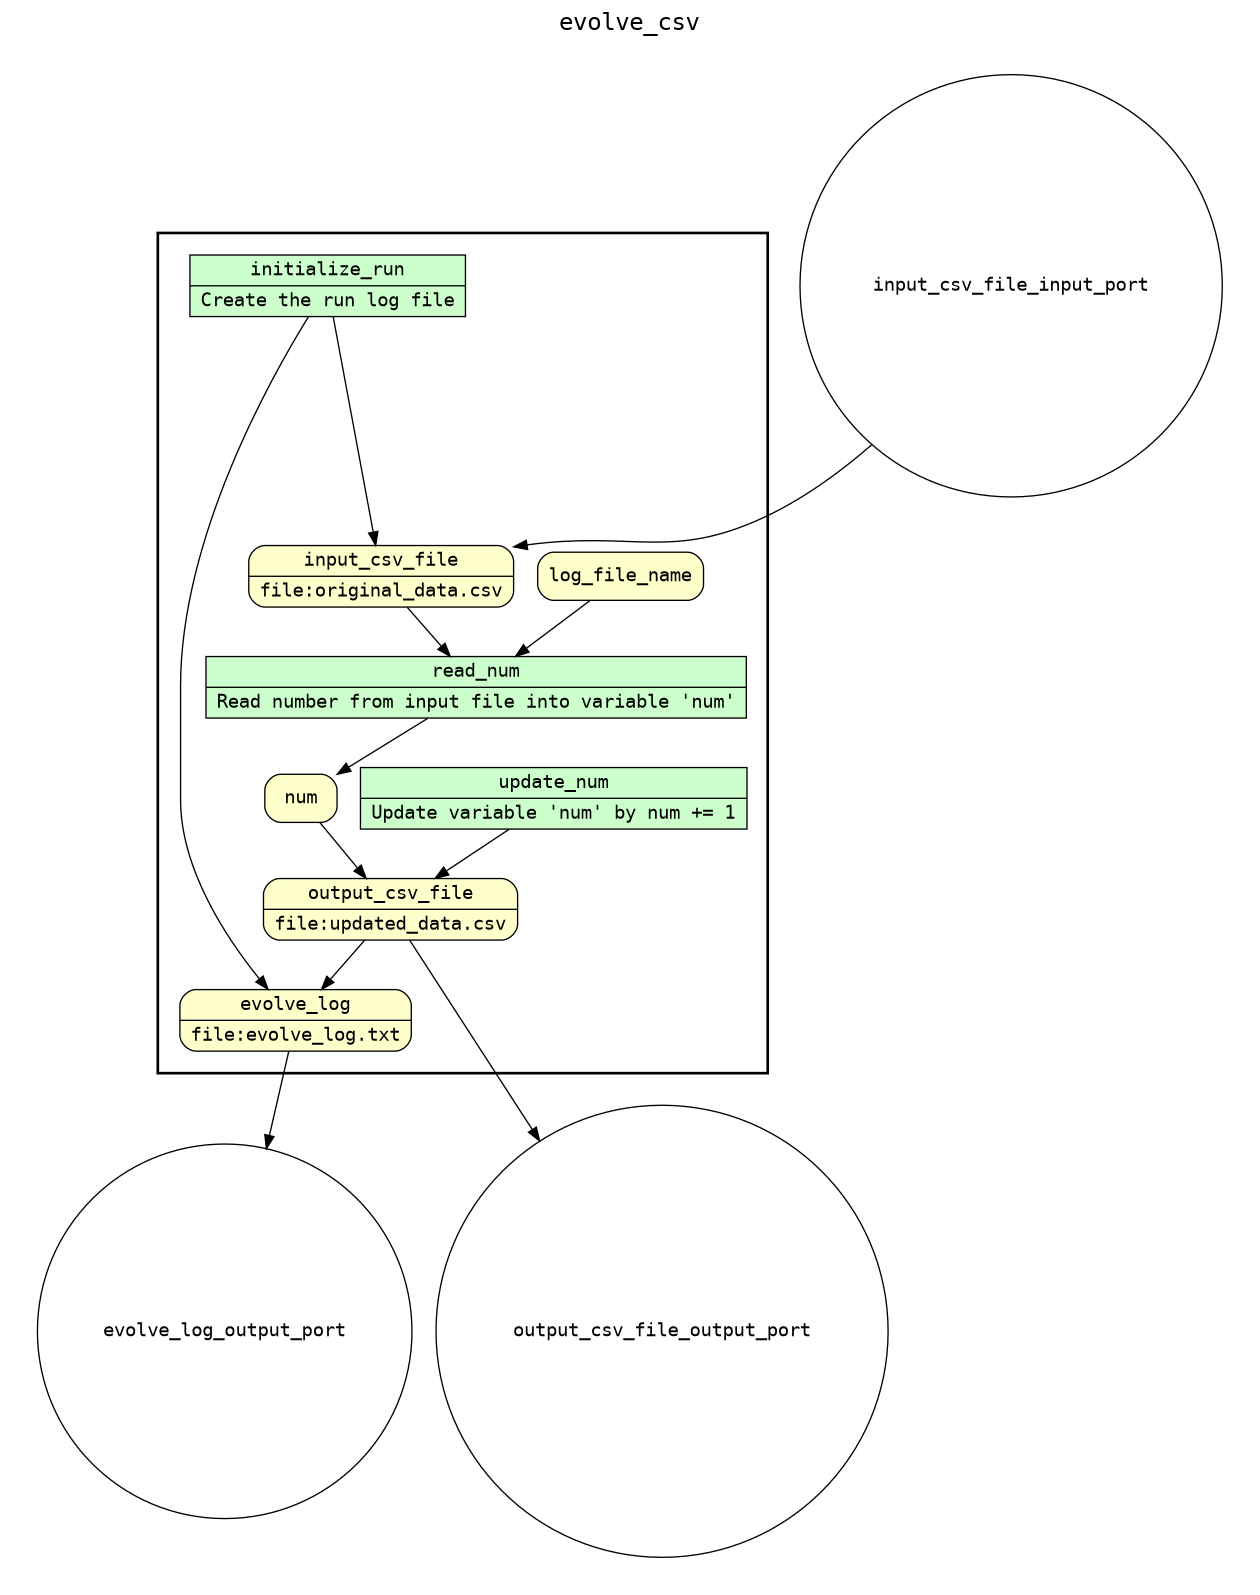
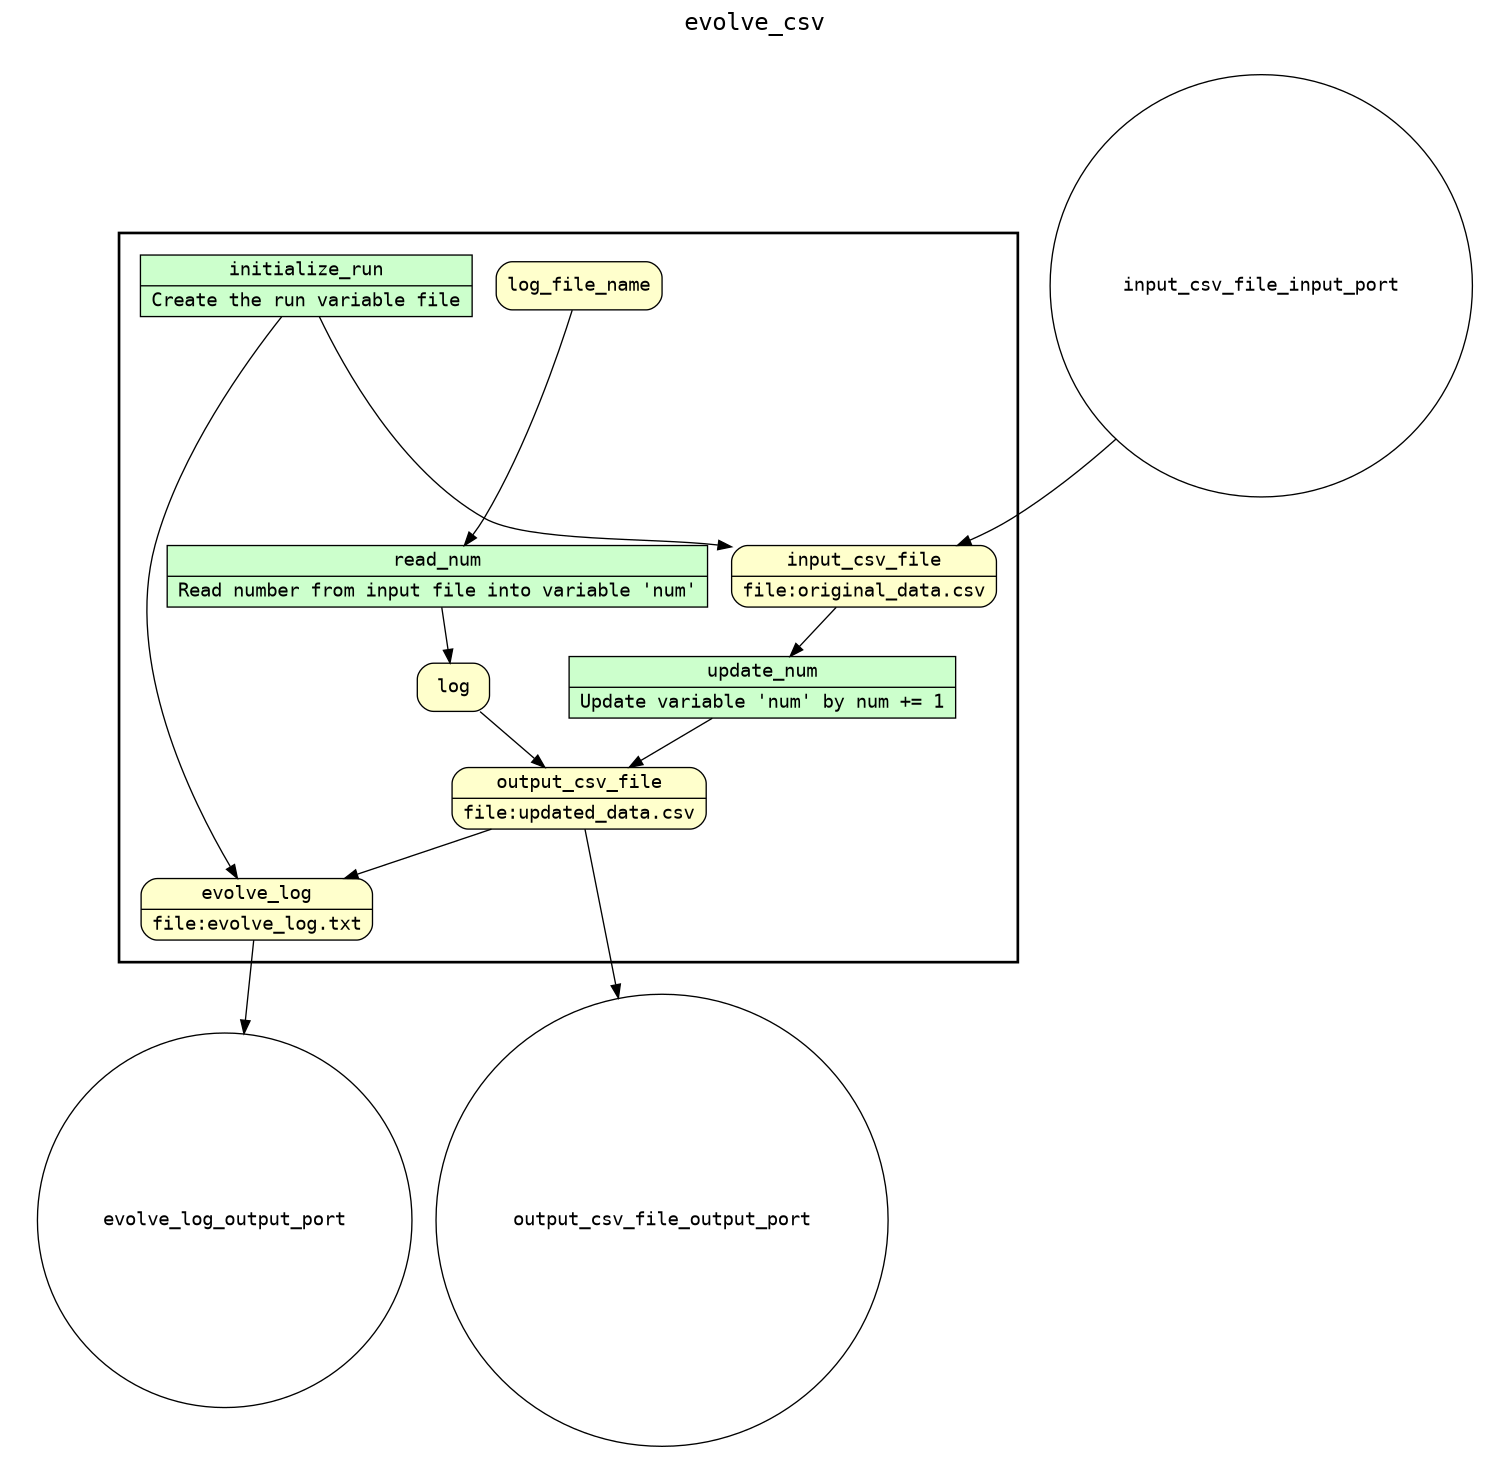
node "initialize_run": text "Create the run log file" -> "Create the run variable file"
edge "input_csv_file" -> "read_num": now "input_csv_file" -> "update_num"
node "num": label "num" -> "log"
